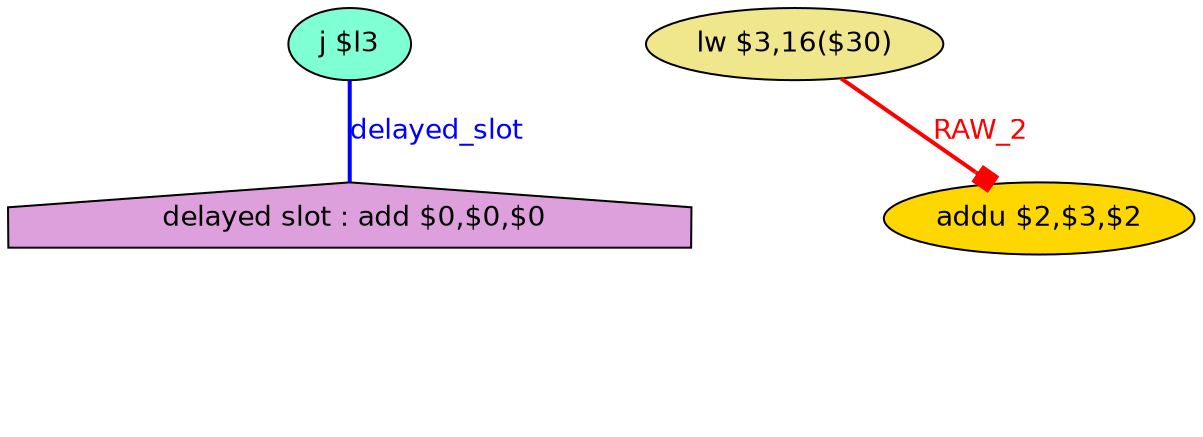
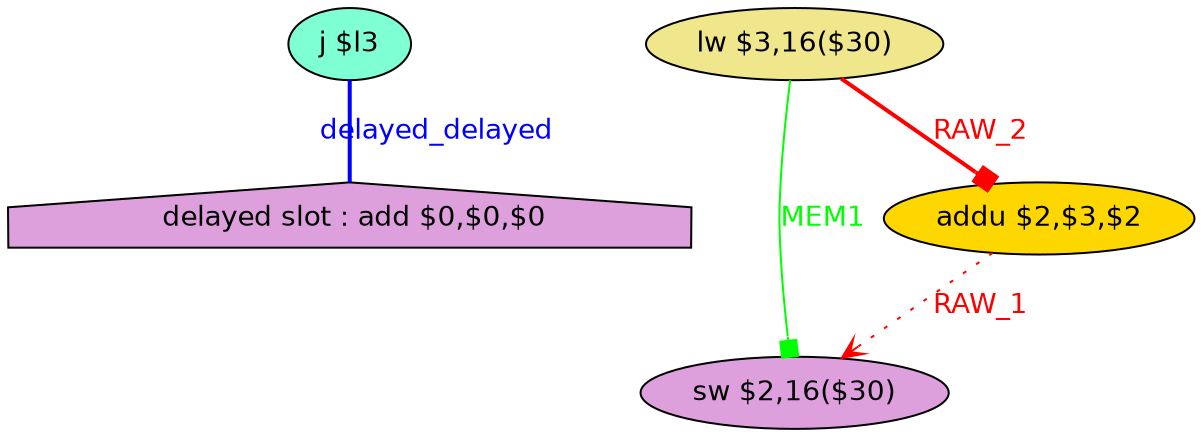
edge "j $l3" -- "delayed slot : add $0,$0,$0": label "delayed_slot" -> "delayed_delayed"
node "sw $2,16($30)": added
